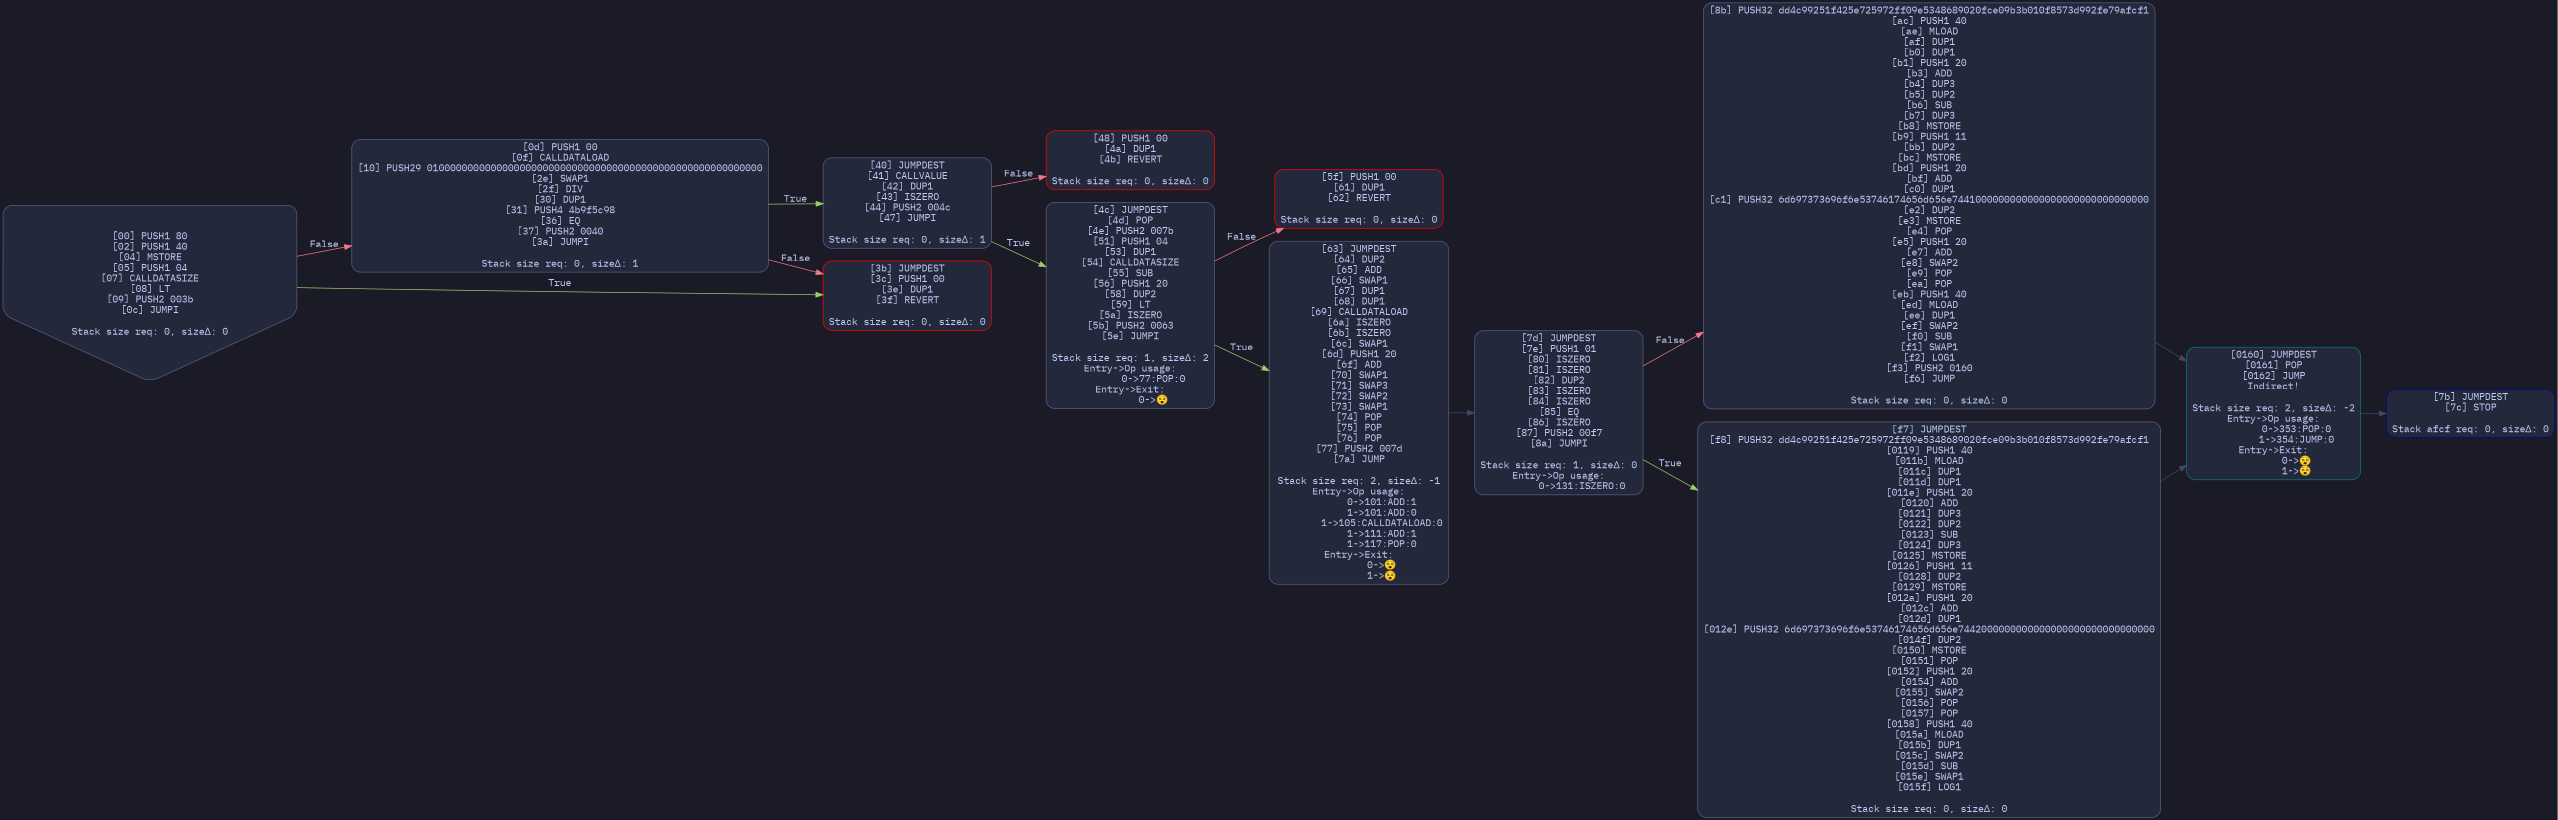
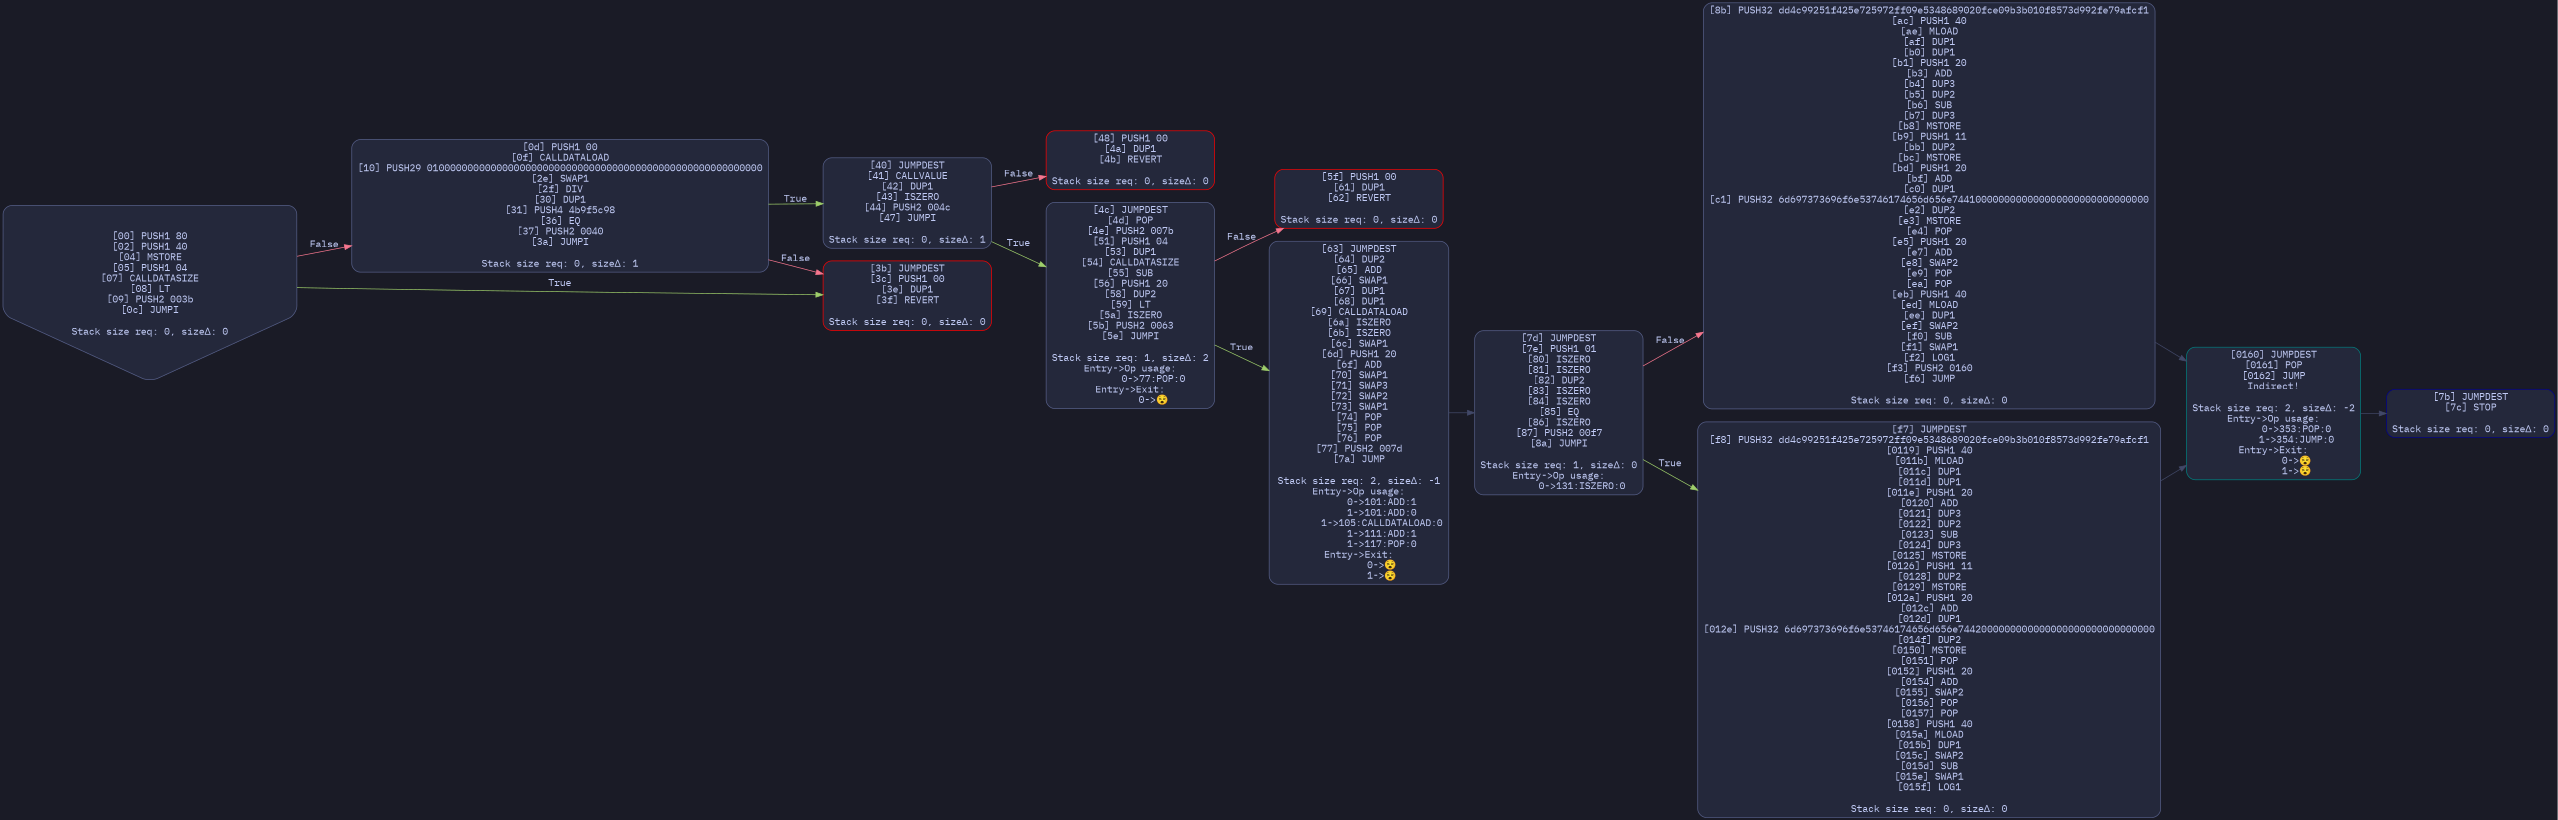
node "[7b] JUMPDEST [7c] STOP Stack afcf req: 0, sizeΔ: 0": label "[7b] JUMPDEST [7c] STOP Stack afcf req: 0, sizeΔ: 0" -> "[7b] JUMPDEST [7c] STOP Stack size req: 0, sizeΔ: 0"
